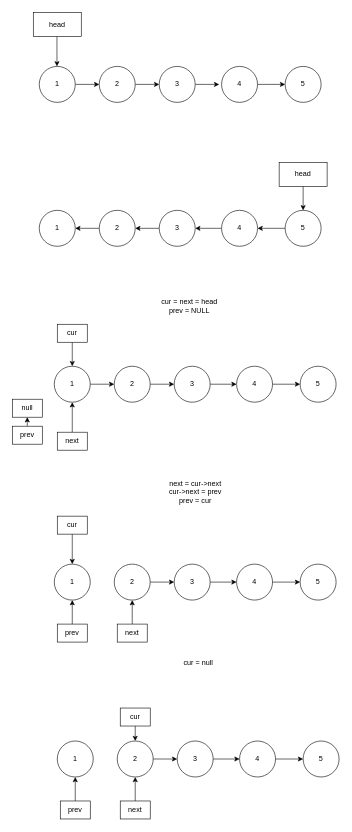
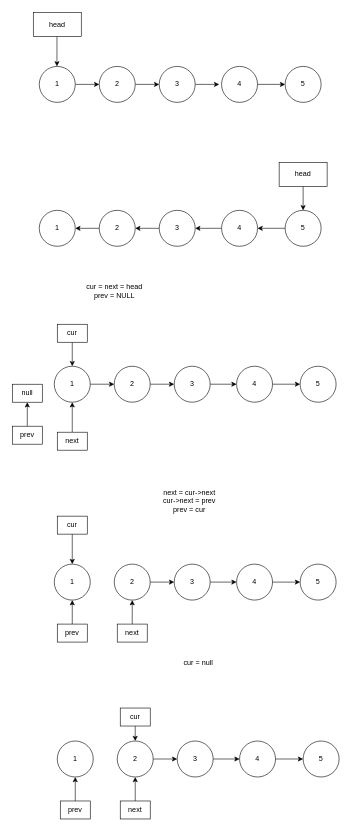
node "cur = next = head prev = NULL": moved (189, 306) -> (114, 291)
node "null": moved (27, 408) -> (27, 393)
node "next = cur->next cur->next = prev prev = cur": moved (195, 492) -> (189, 501)
